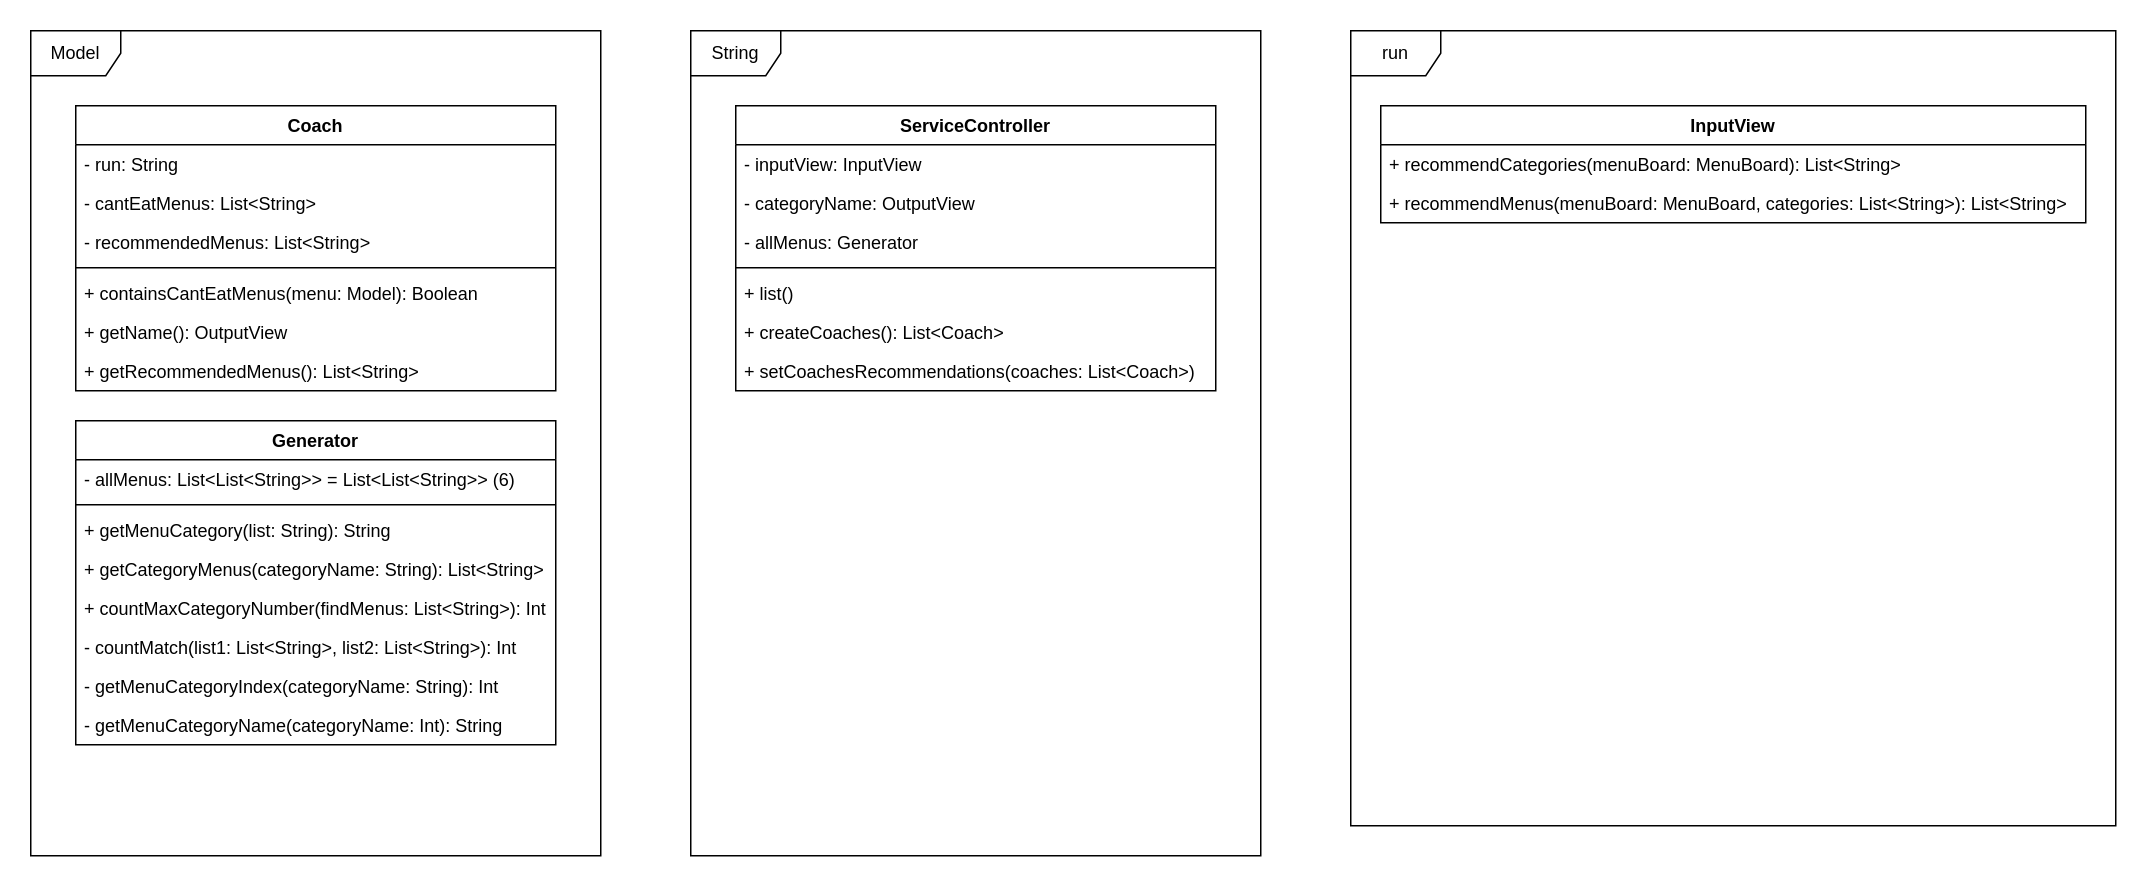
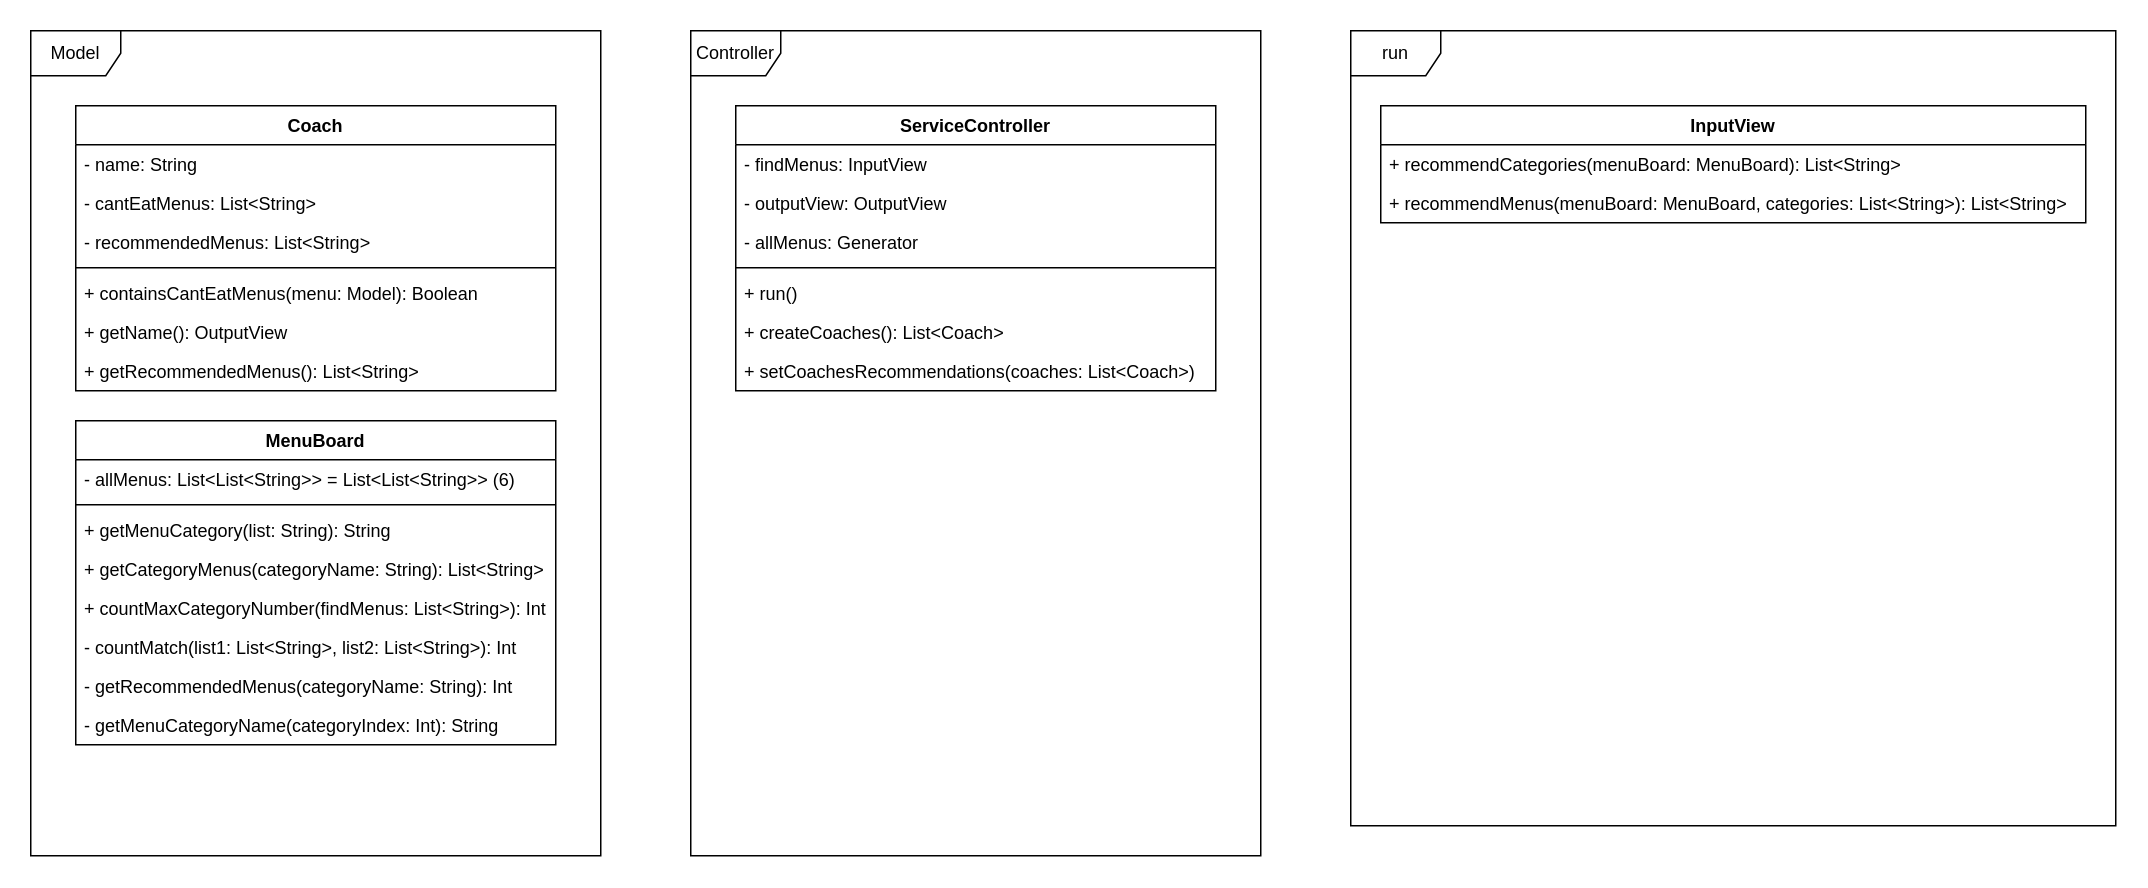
node "String": label "String" -> "Controller"
node "- run: String": label "- run: String" -> "- name: String"
node "- inputView: InputView": label "- inputView: InputView" -> "- findMenus: InputView"
node "- categoryName: OutputView": label "- categoryName: OutputView" -> "- outputView: OutputView"
node "+ list()": label "+ list()" -> "+ run()"
node "Generator": label "Generator" -> "MenuBoard"
node "- getMenuCategoryIndex(categoryName: String): Int": label "- getMenuCategoryIndex(categoryName: String): Int" -> "- getRecommendedMenus(categoryName: String): Int"
node "- getMenuCategoryName(categoryName: Int): String": label "- getMenuCategoryName(categoryName: Int): String" -> "- getMenuCategoryName(categoryIndex: Int): String"
